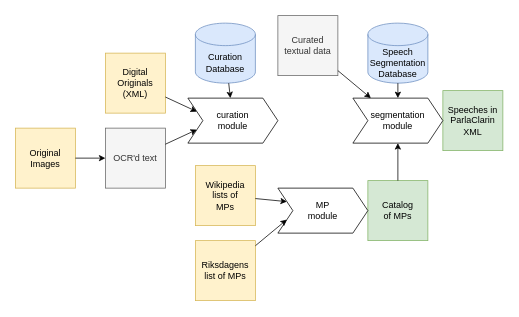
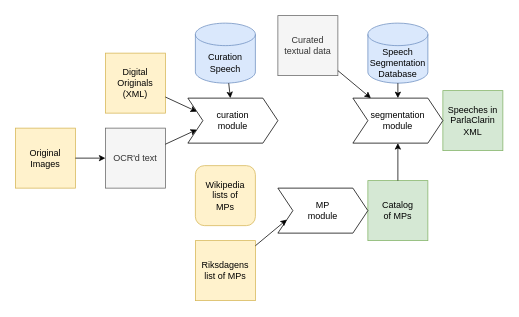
node "Curation Database": label "Curation Database" -> "Curation Speech"
node "Wikipedia lists of MPs": shape rectangle -> rounded rectangle
edge "Wikipedia lists of MPs" -> "MP module": removed
